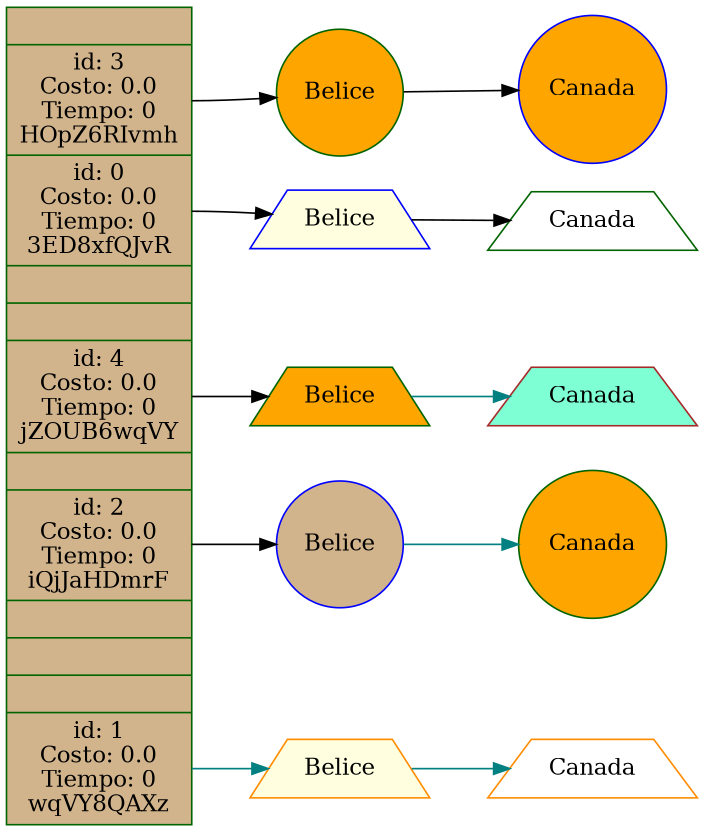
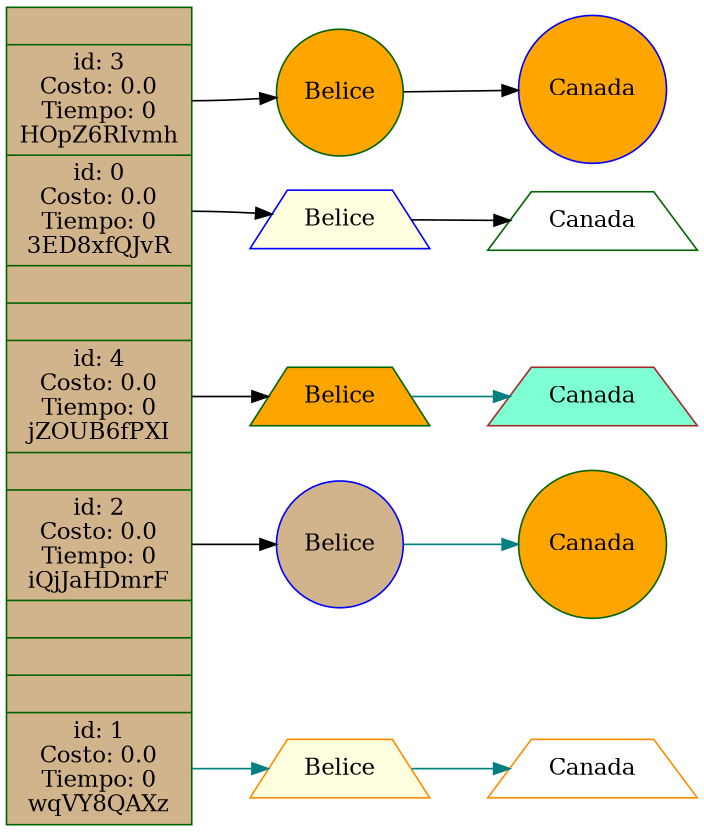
node "id: 3": text "jZOUB6wqVY" -> "jZOUB6fPXI"
